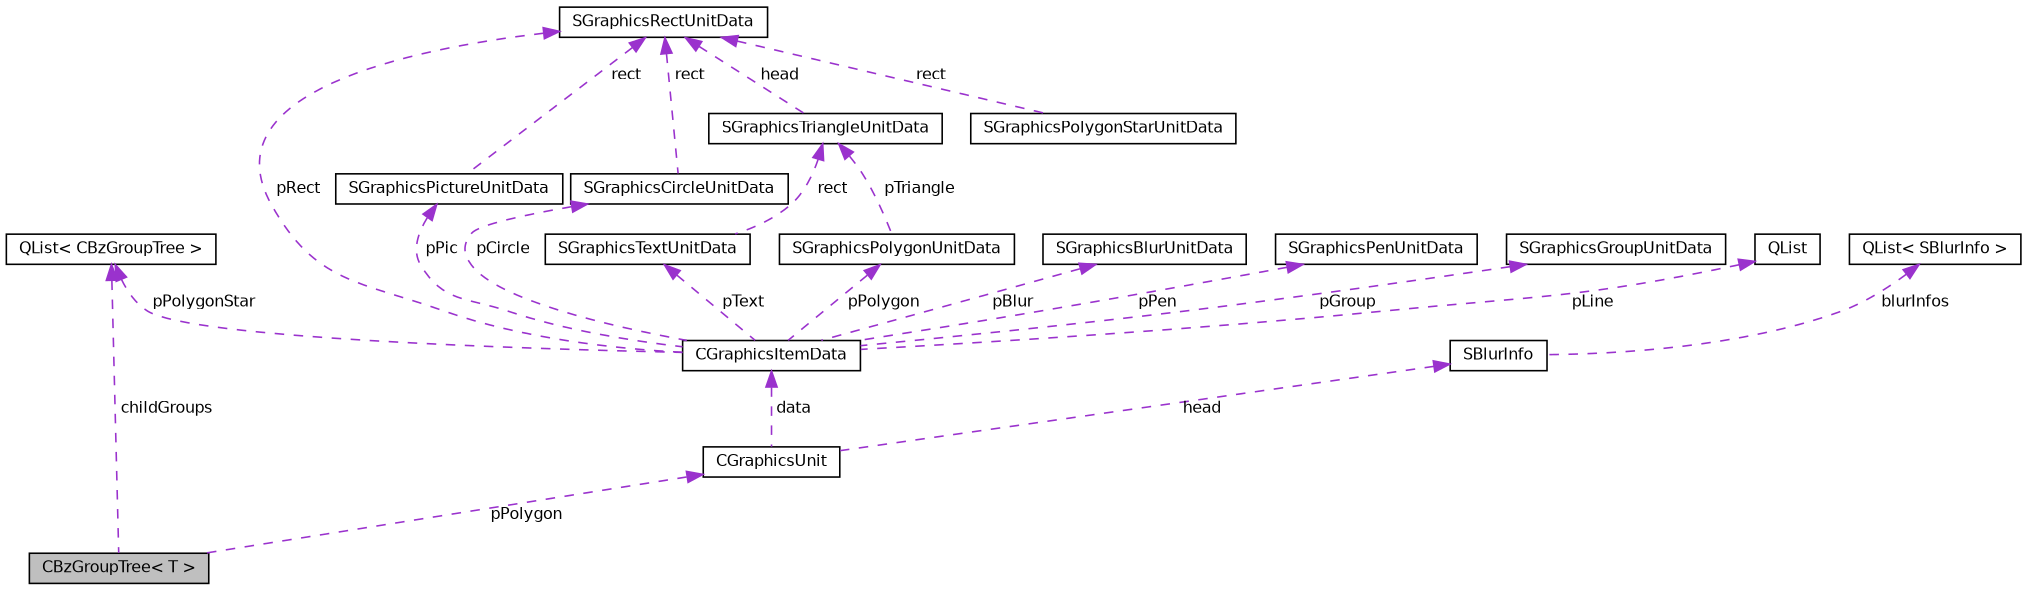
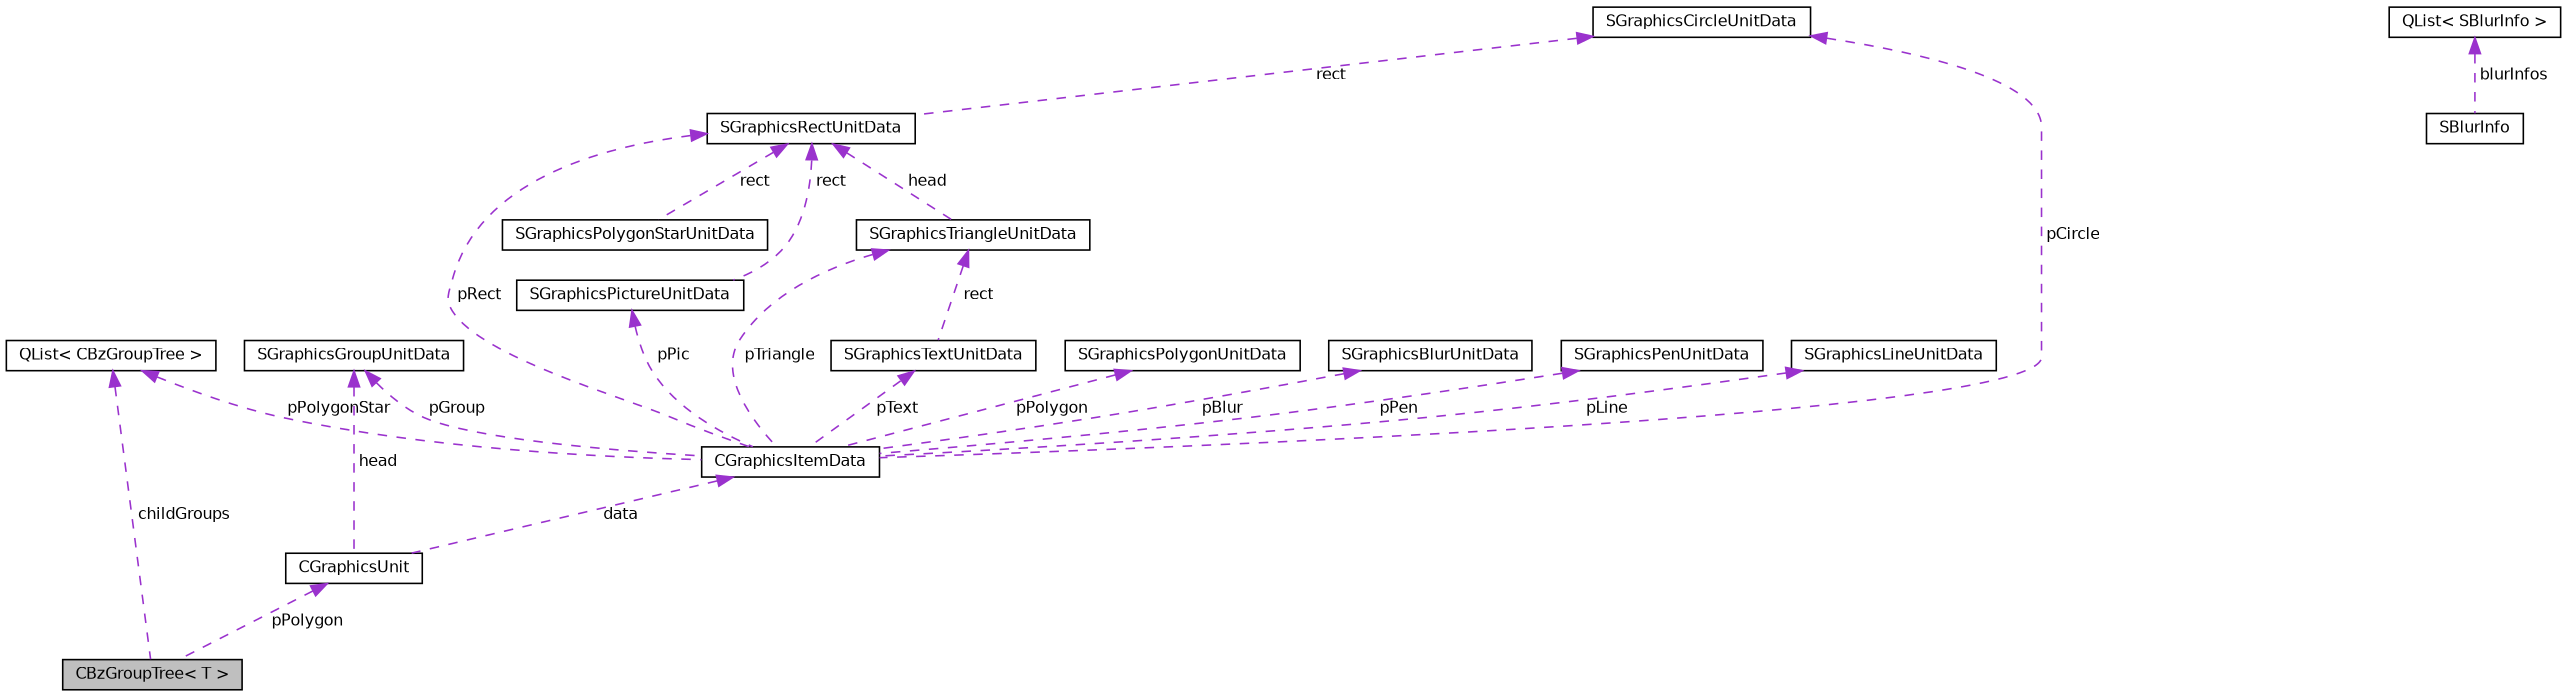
edge "SGraphicsCircleUnitData" -> "SGraphicsRectUnitData": reversed
edge "SGraphicsPolygonUnitData" -> "SGraphicsTriangleUnitData": now "CGraphicsItemData" -> "SGraphicsTriangleUnitData"
node "QList": label "QList" -> "SGraphicsLineUnitData"
edge "CGraphicsUnit" -> "SBlurInfo": now "CGraphicsUnit" -> "SGraphicsGroupUnitData"
